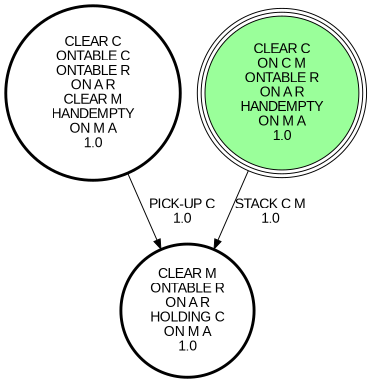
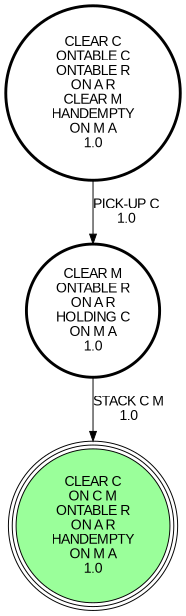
edge "CLEAR C ON C M ONTABLE R ON A R HANDEMPTY ON M A 1.0" -> "CLEAR M ONTABLE R ON A R HOLDING C ON M A 1.0": reversed
